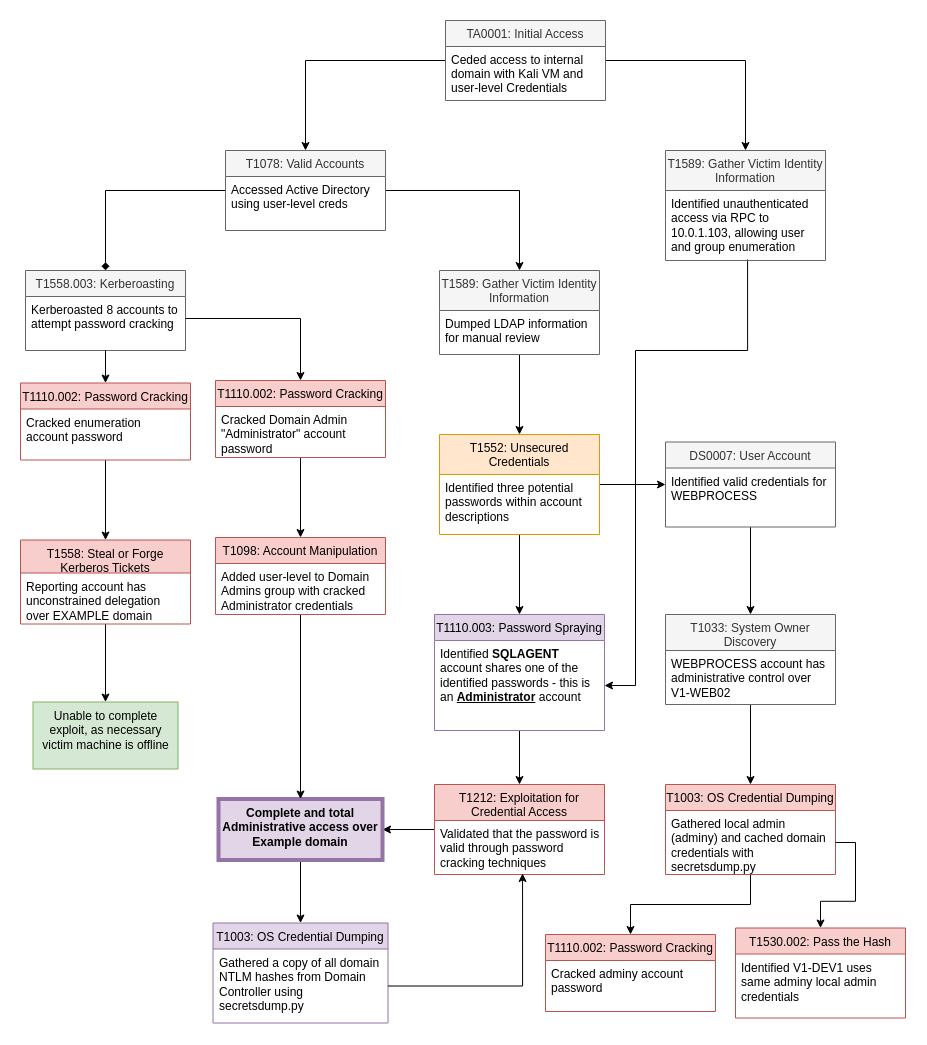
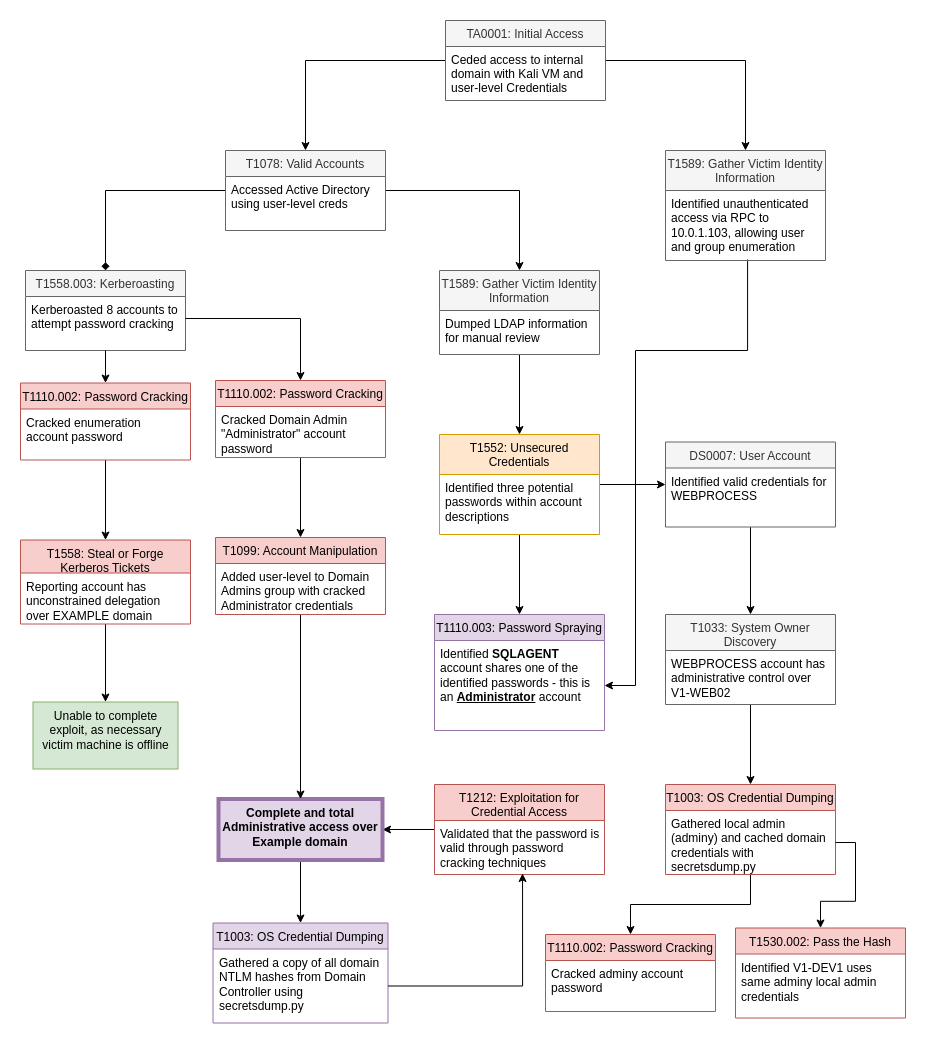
node "T1098: Account Manipulation": label "T1098: Account Manipulation" -> "T1099: Account Manipulation"
edge "T1110.003: Password Spraying" -> "T1212: Exploitation for Credential Access": removed
